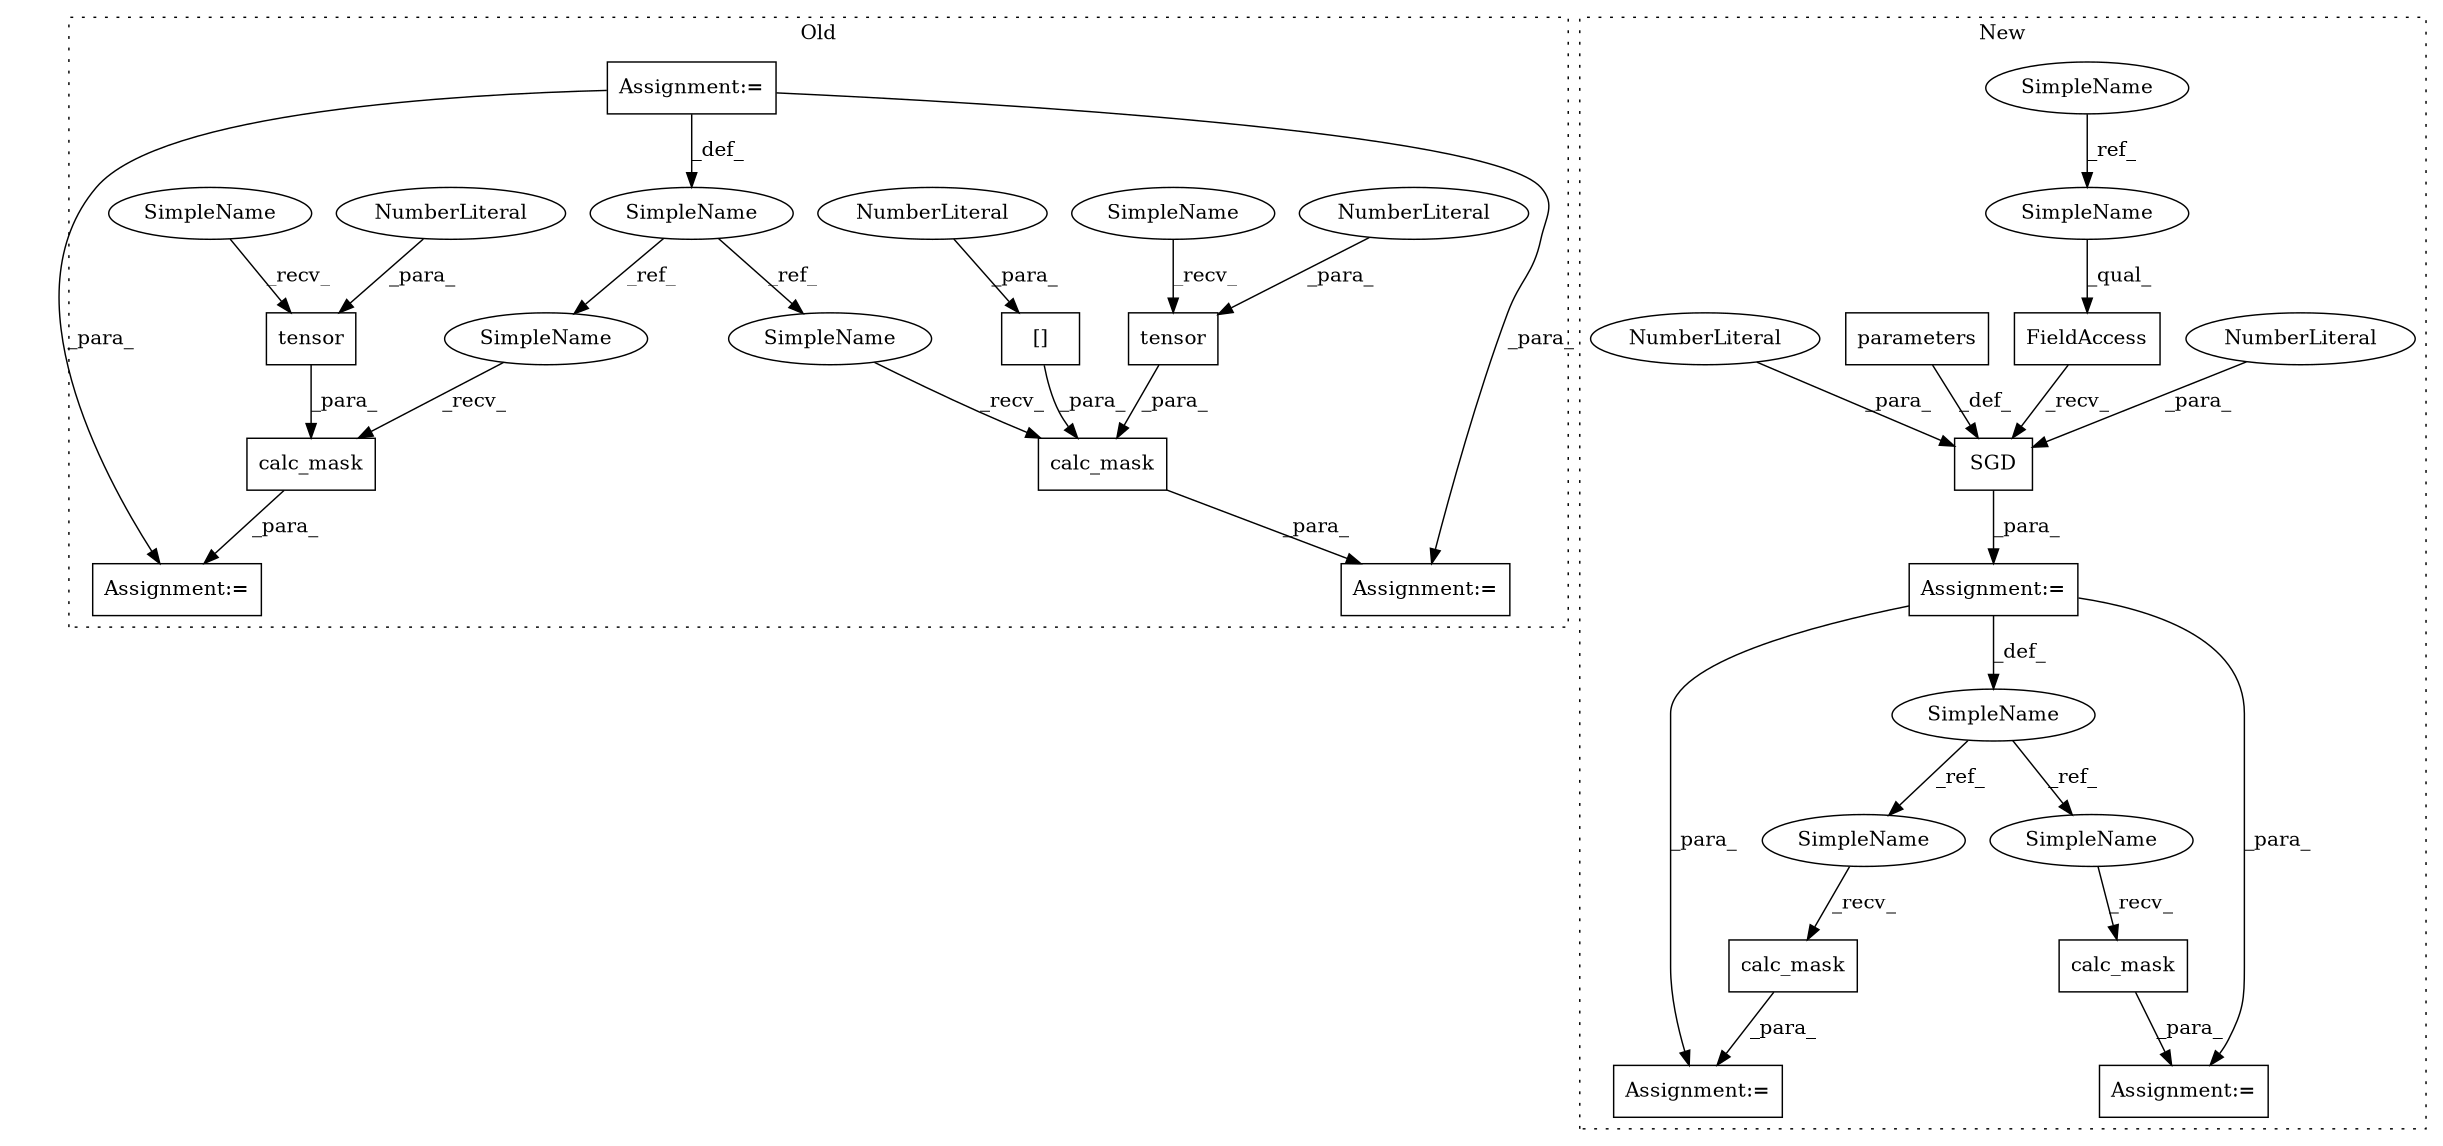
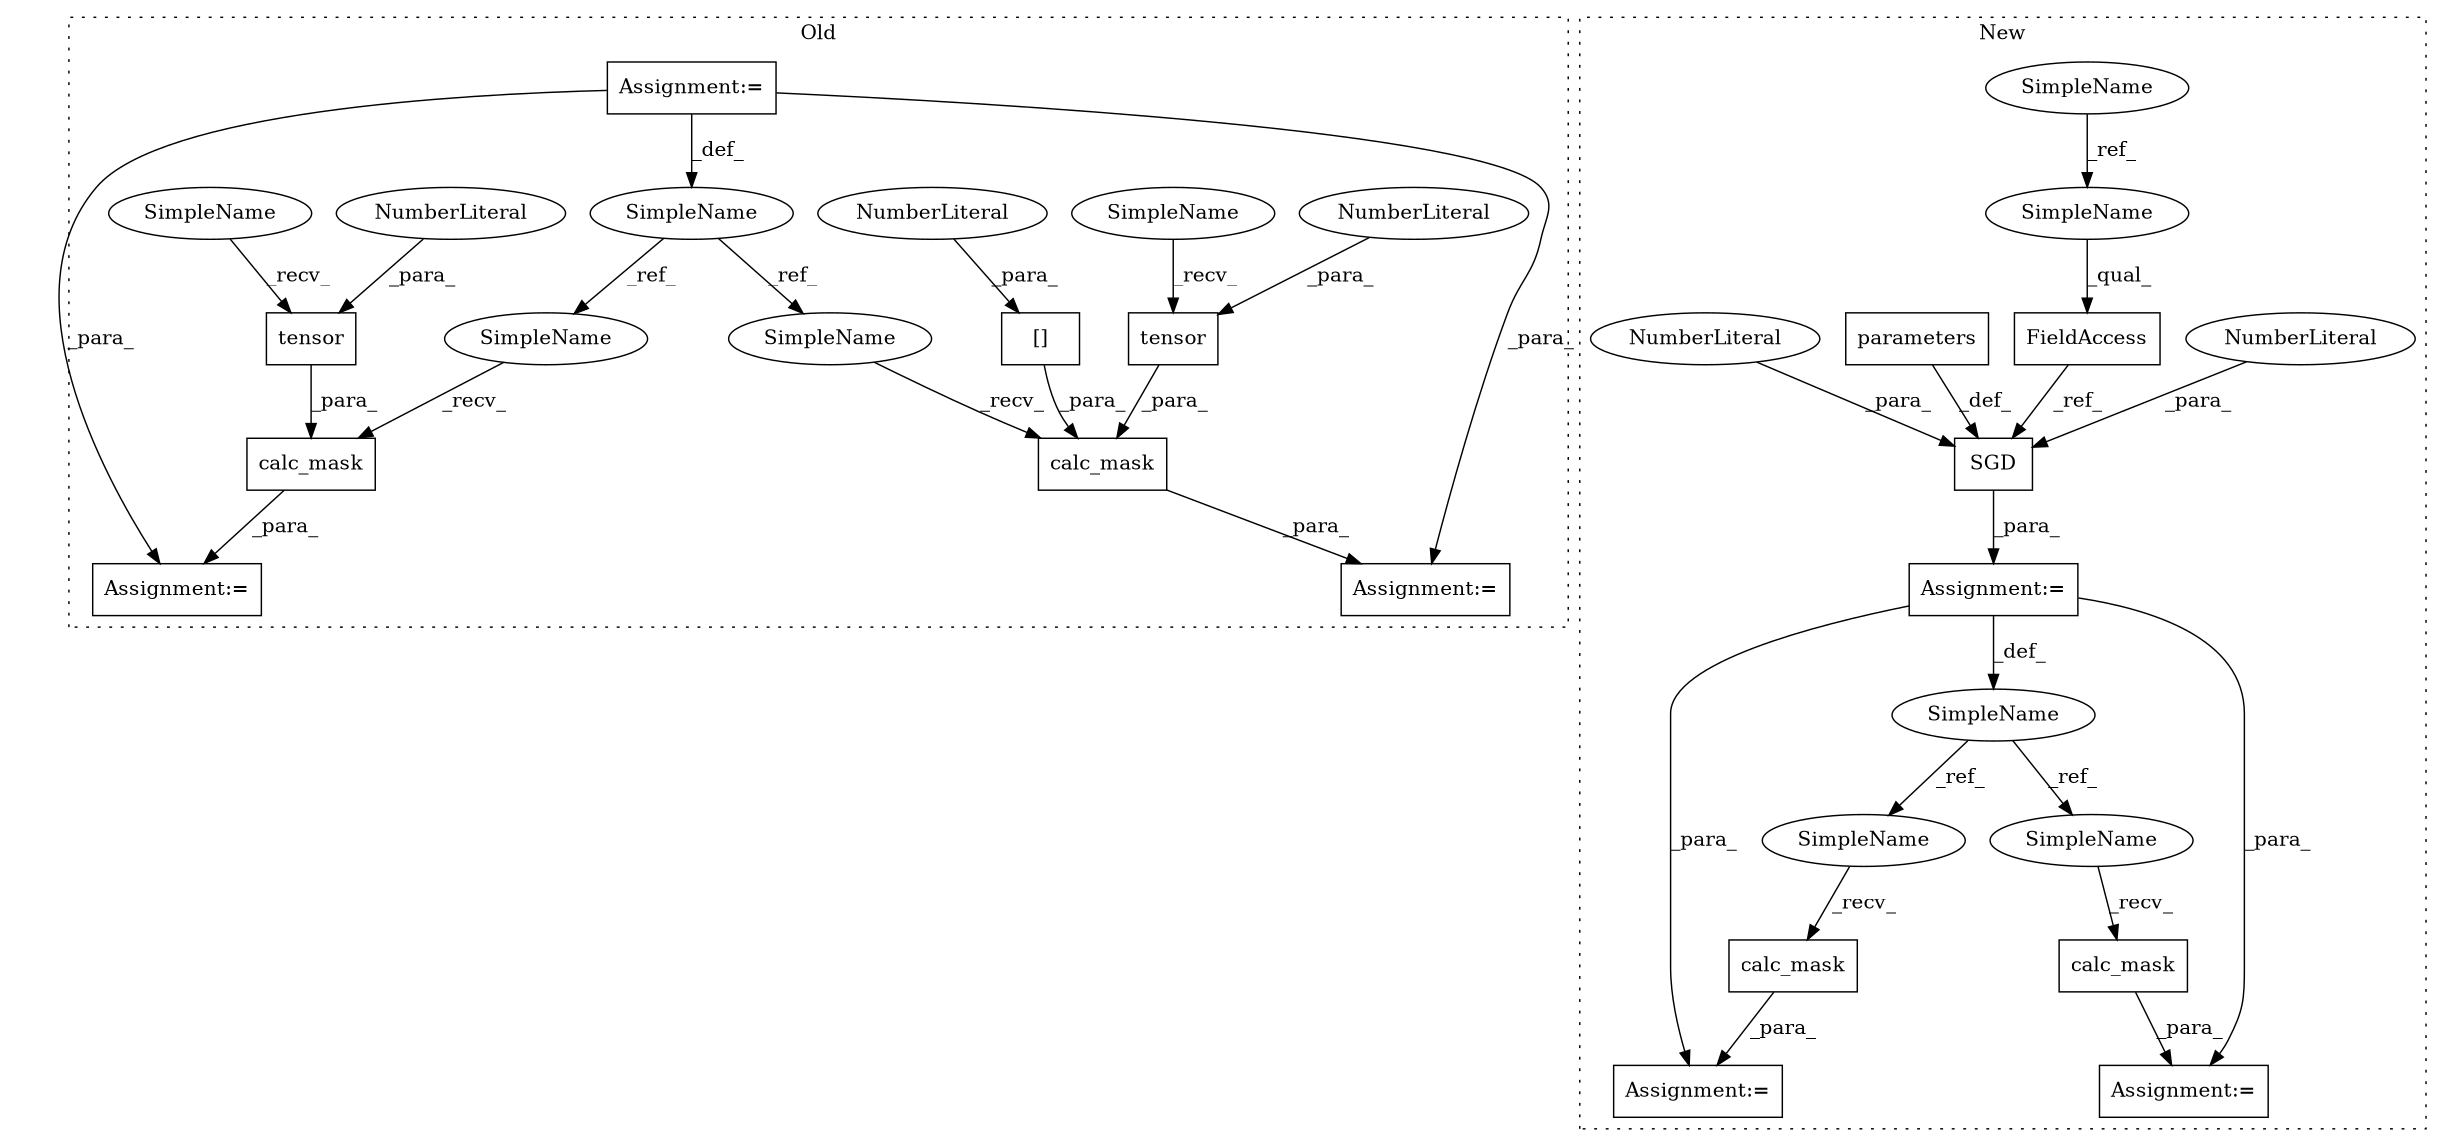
edge "FieldAccess" -> "SGD": label "_recv_" -> "_ref_"
